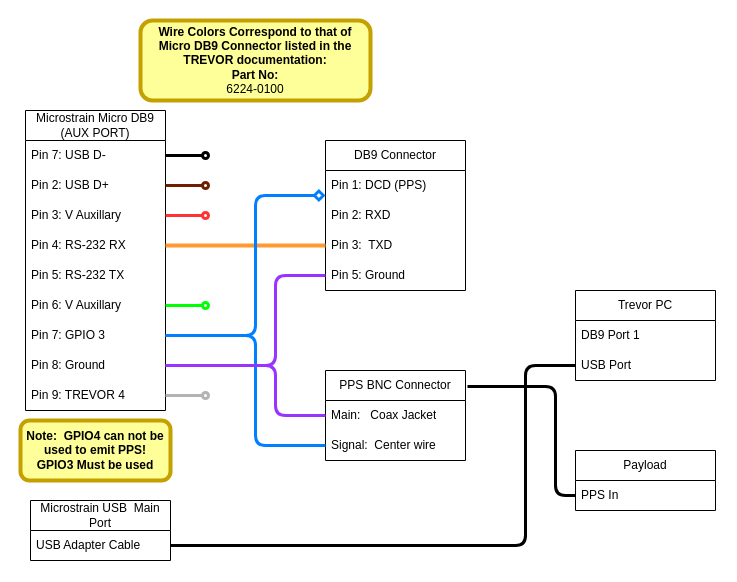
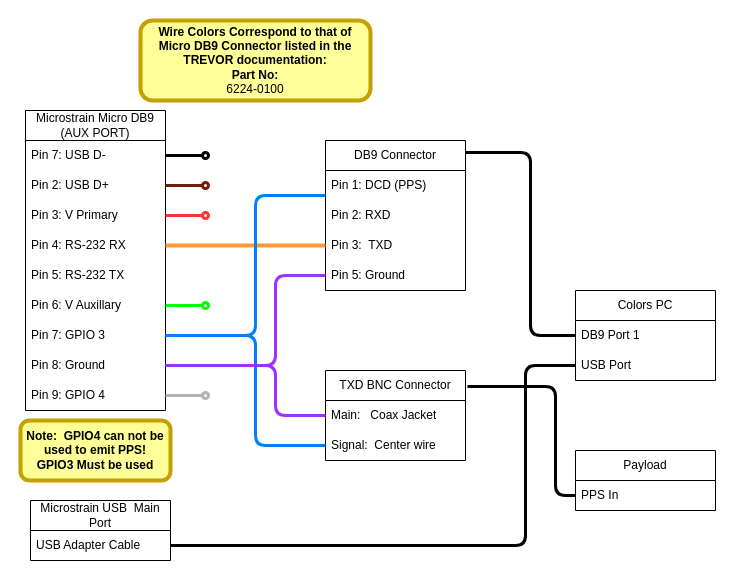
edge "Pin 7: GPIO 3" -> "Pin 1: DCD (PPS)": arrowhead diamond -> none
node "Pin 3: V Auxillary": label "Pin 3: V Auxillary" -> "Pin 3: V Primary"
edge "DB9 Connector" -- "DB9 Port 1": added
node "Trevor PC": label "Trevor PC" -> "Colors PC"
node "PPS BNC Connector": label "PPS BNC Connector" -> "TXD BNC Connector"
node "Pin 9: TREVOR 4": label "Pin 9: TREVOR 4" -> "Pin 9: GPIO 4"
